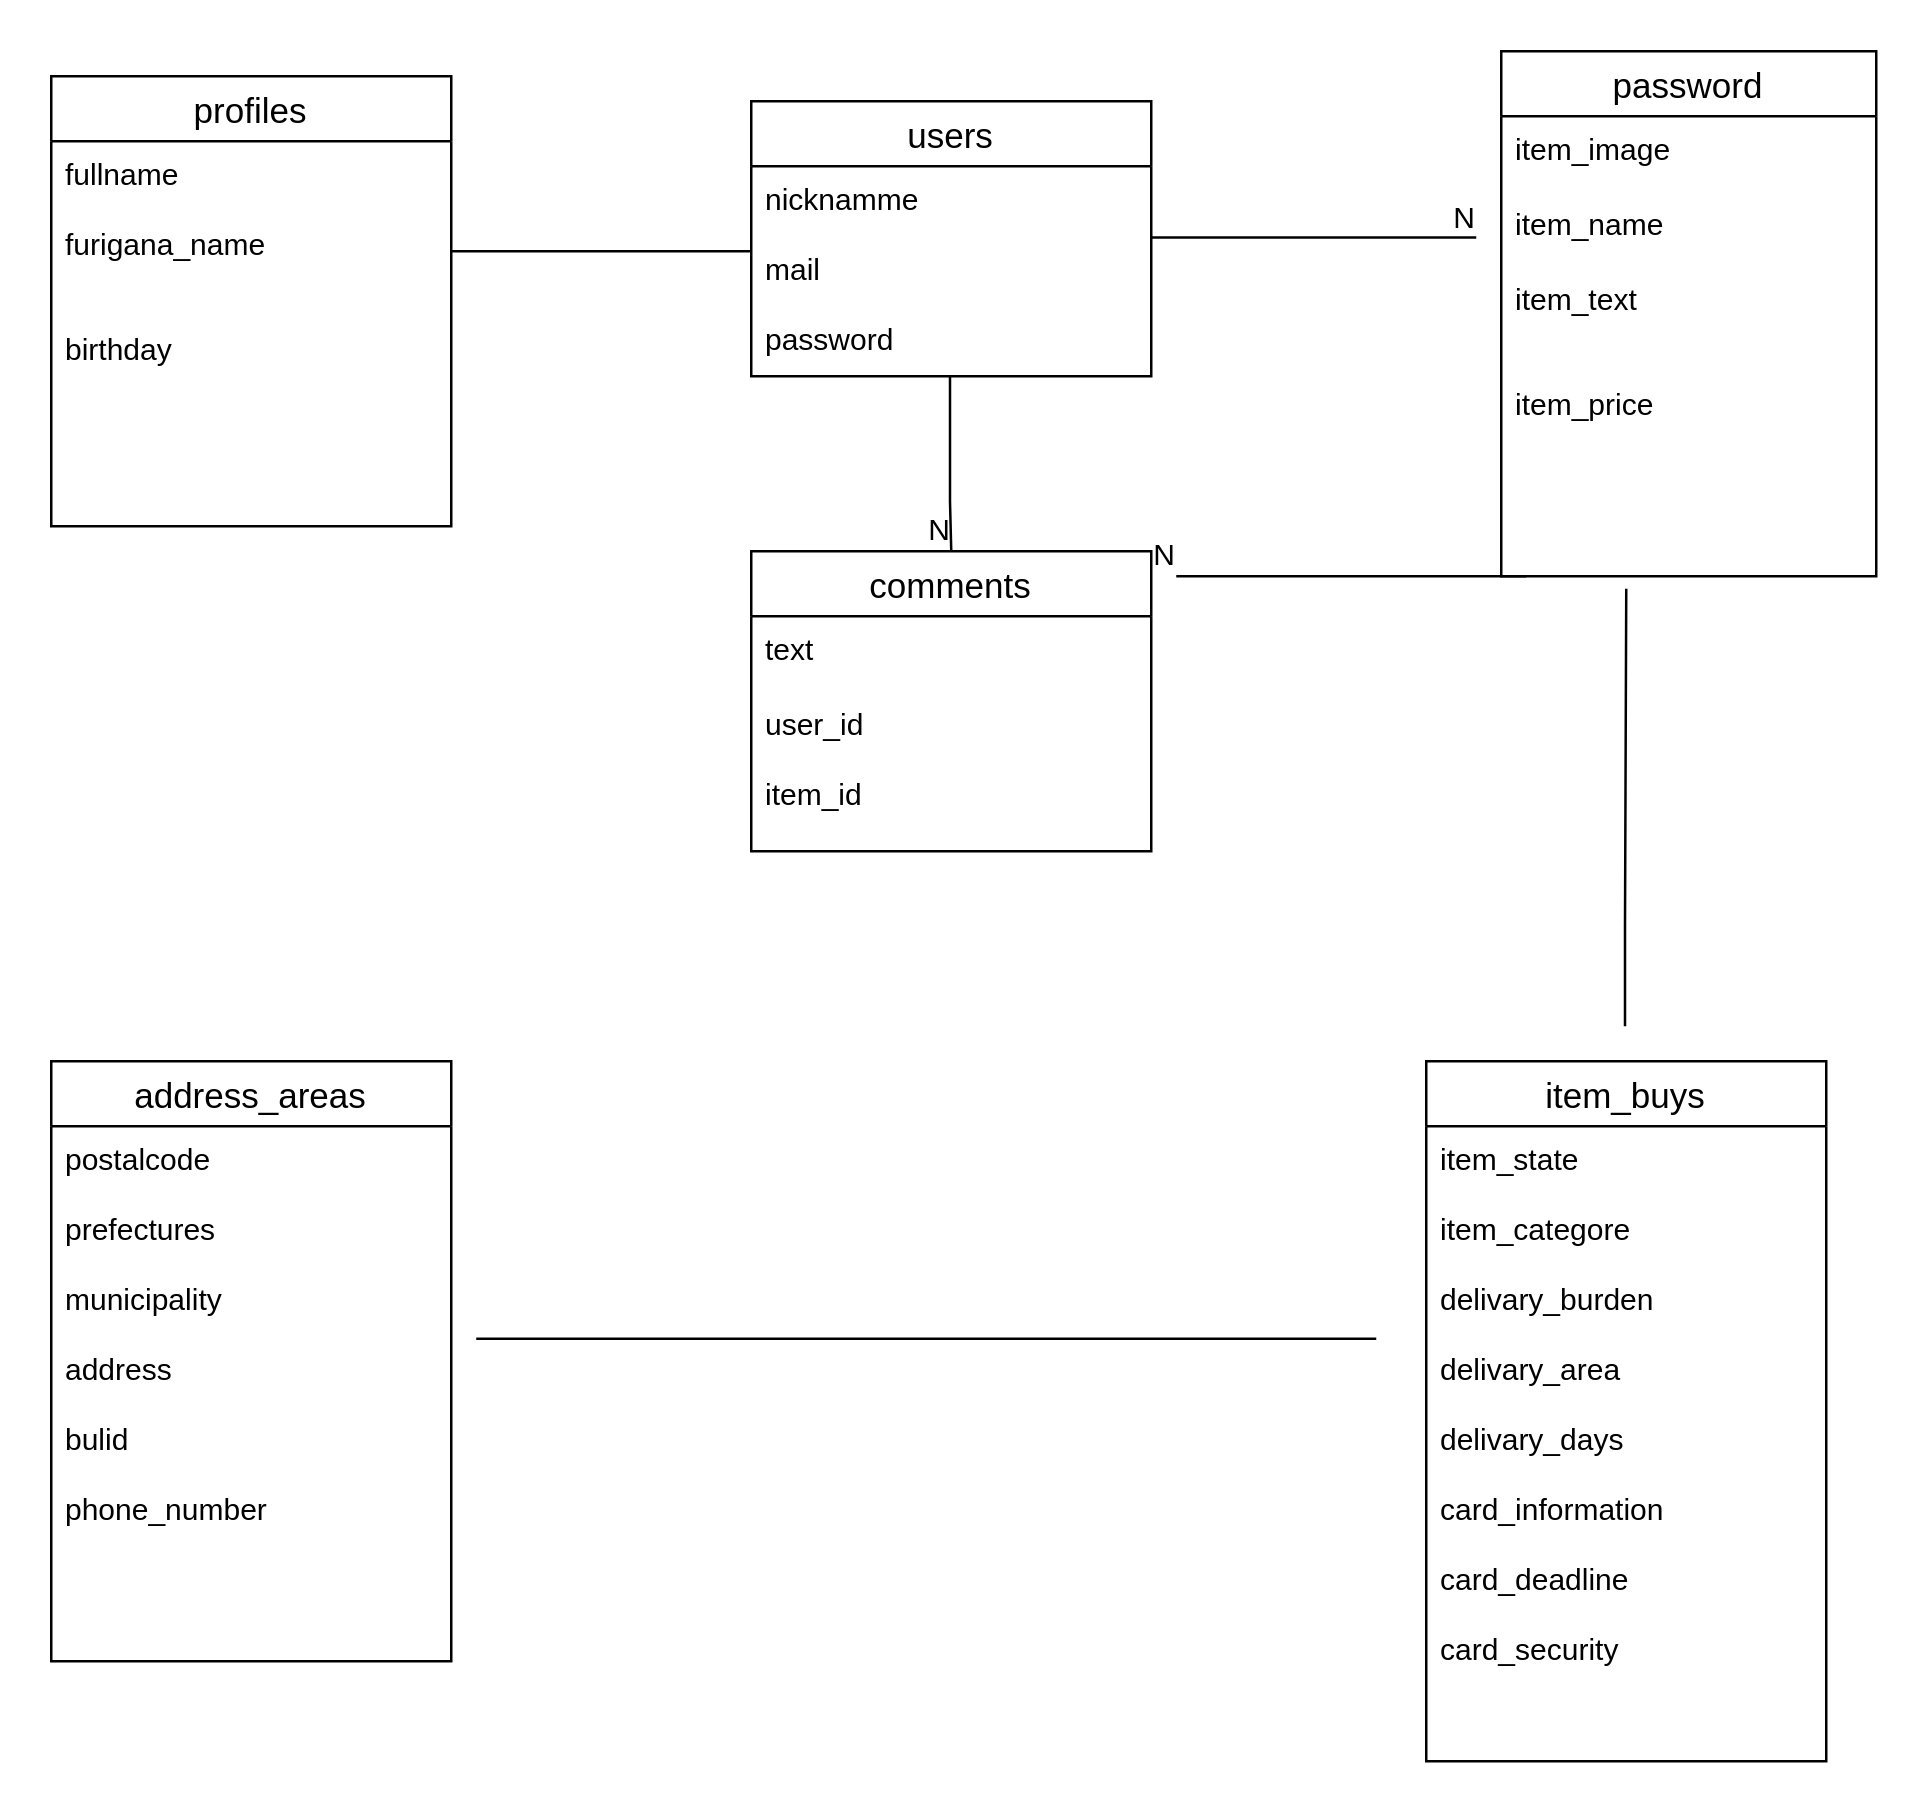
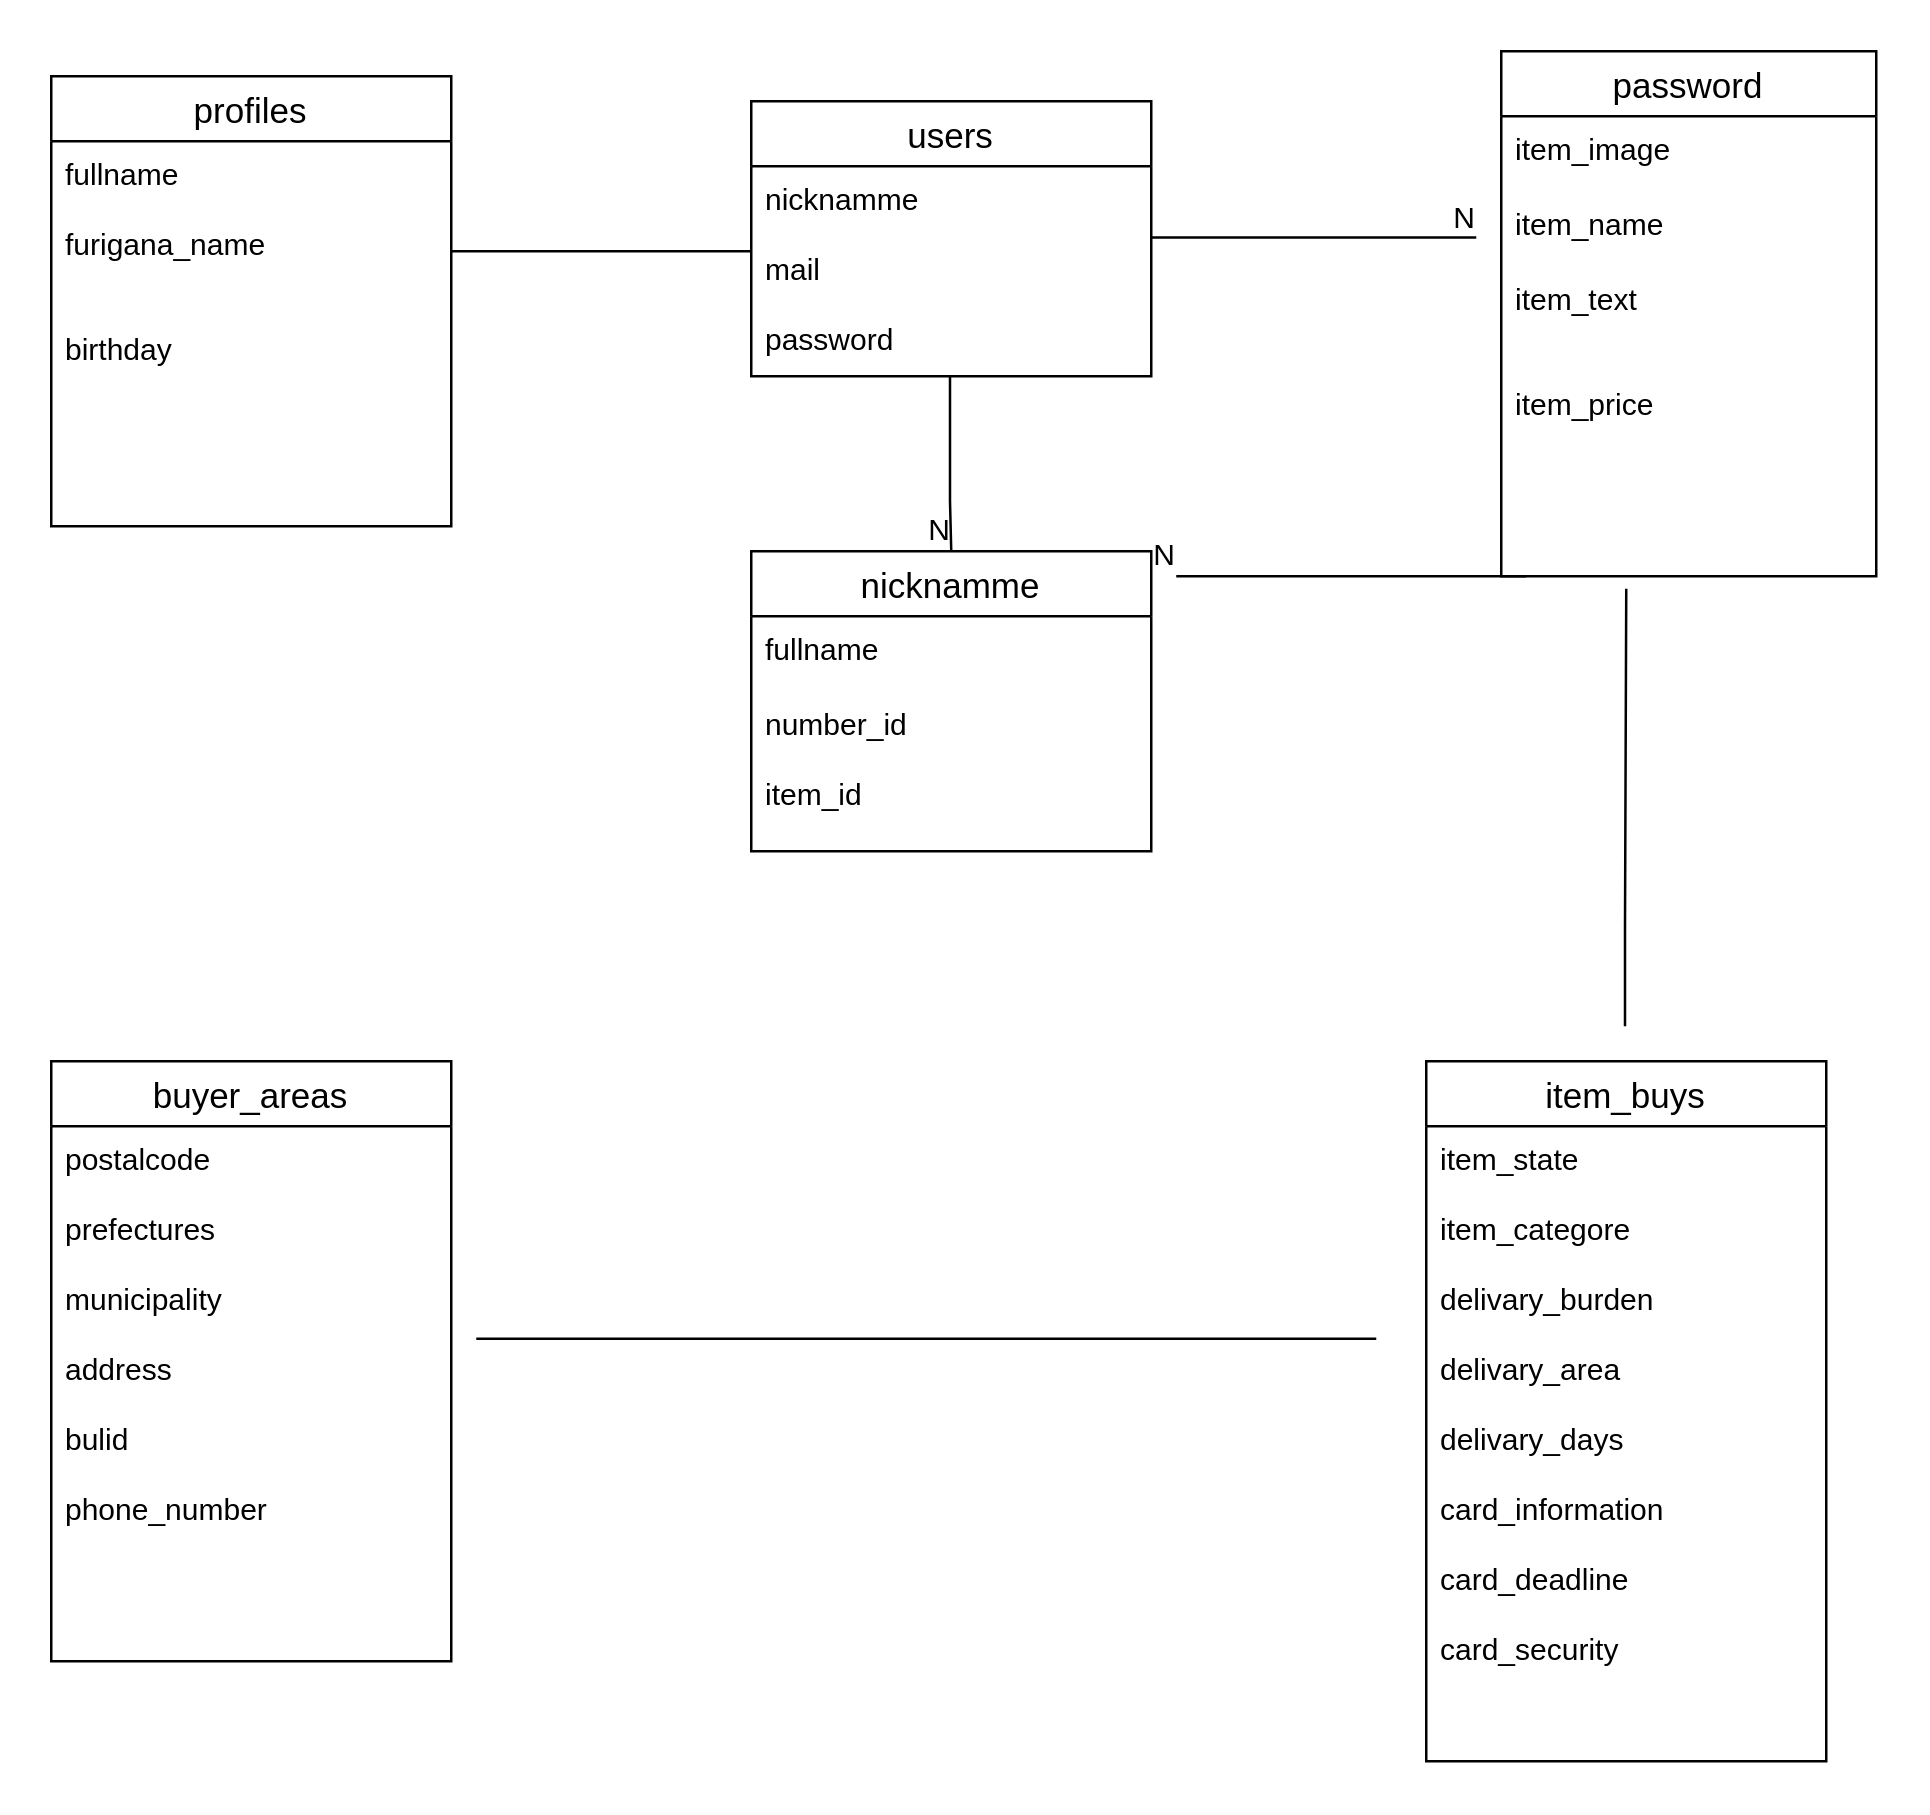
node "comments": label "comments" -> "nicknamme"
node "text": label "text" -> "fullname"
node "user_id item_id": label "user_id item_id" -> "number_id item_id"
node "address_areas": label "address_areas" -> "buyer_areas"
